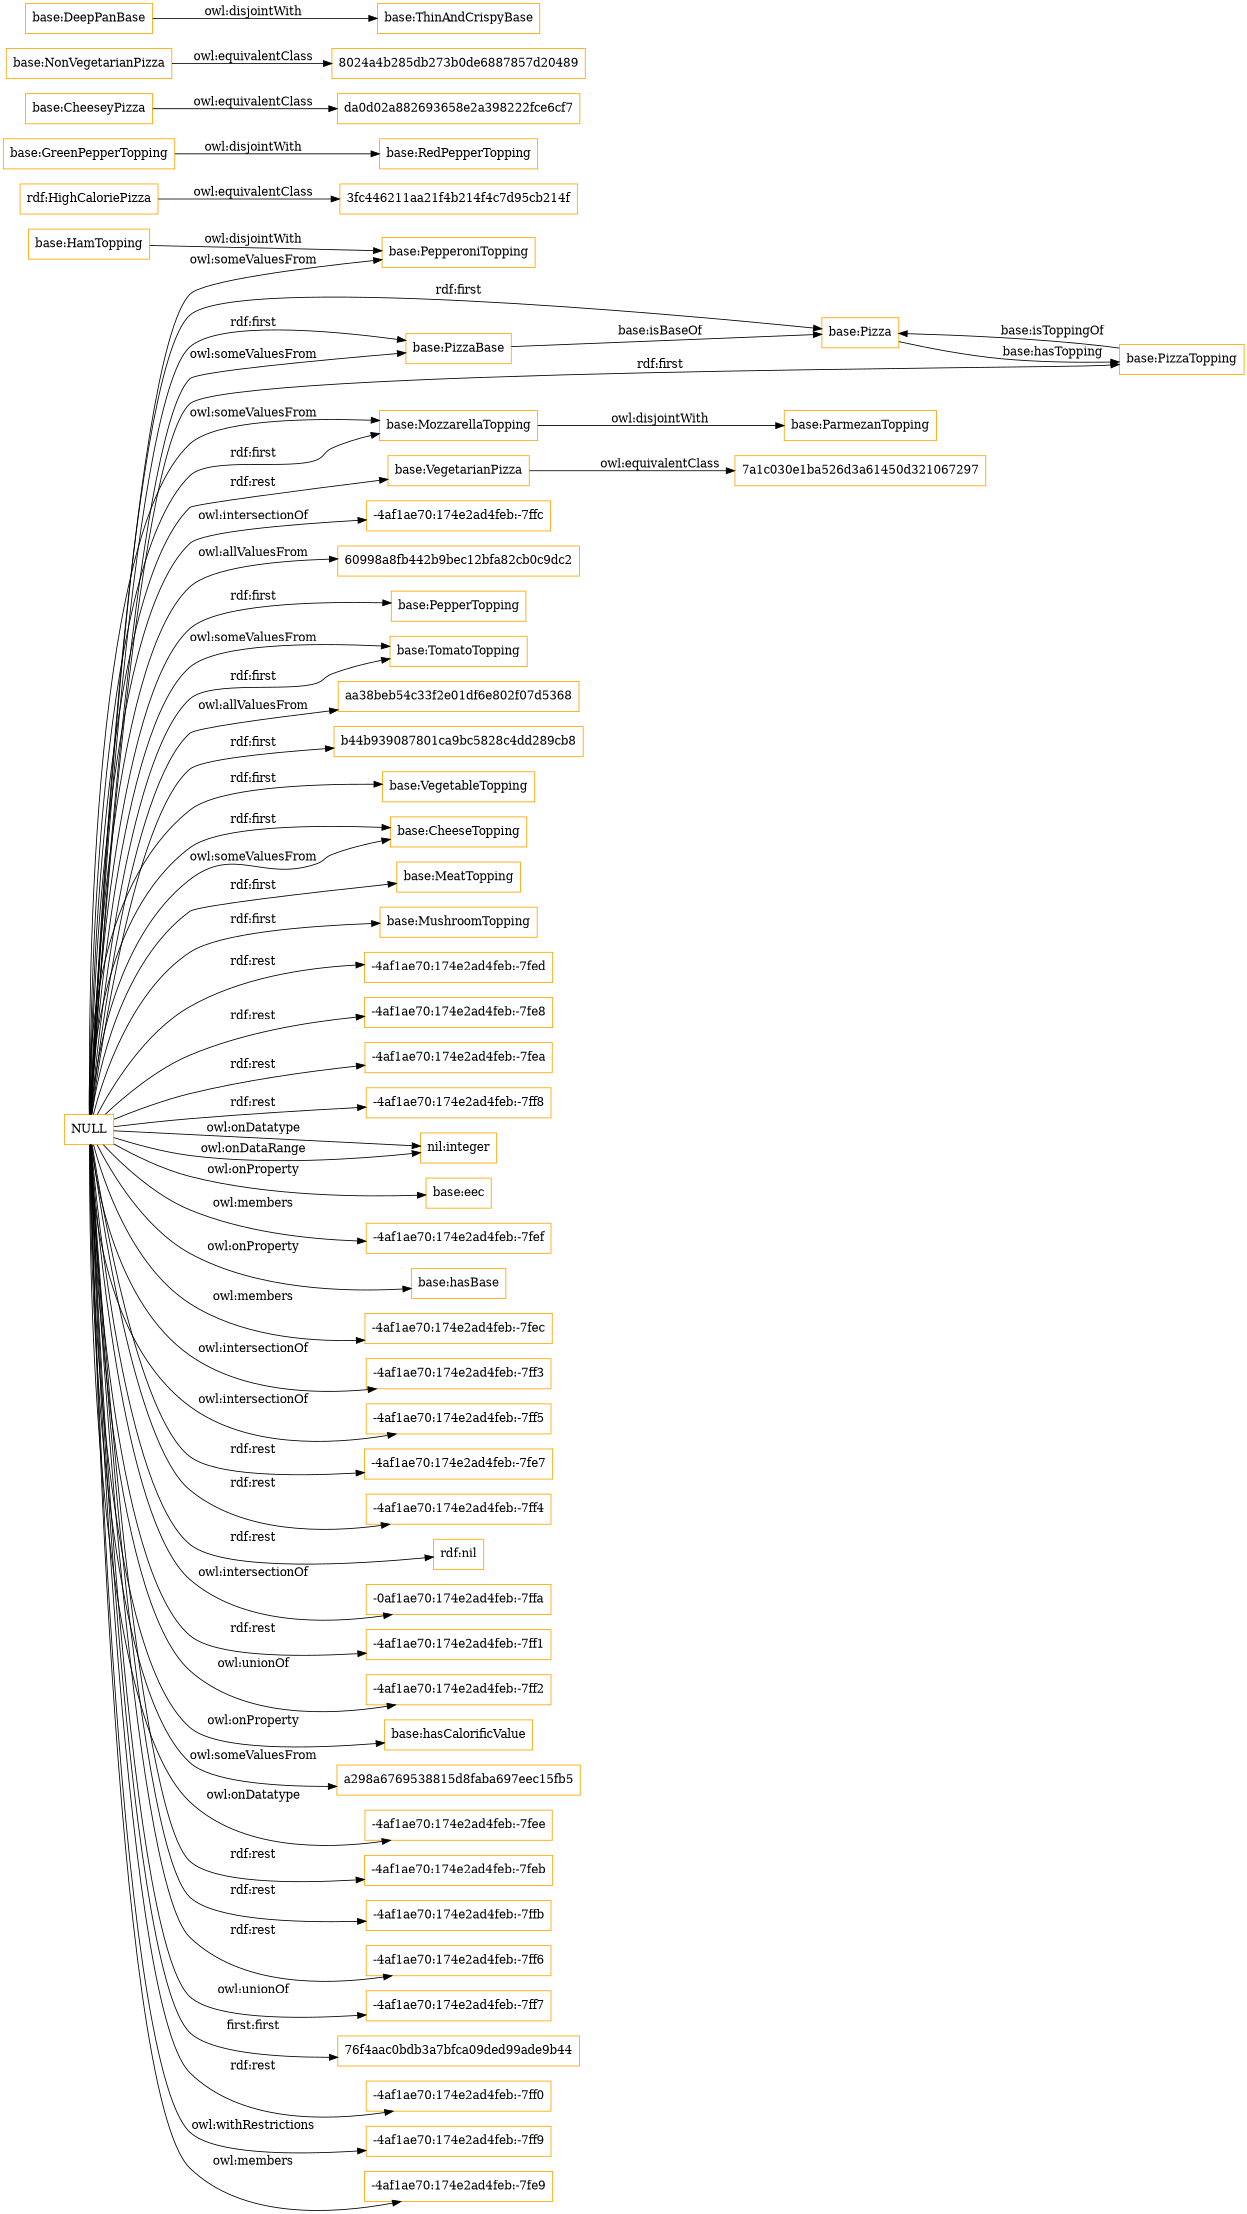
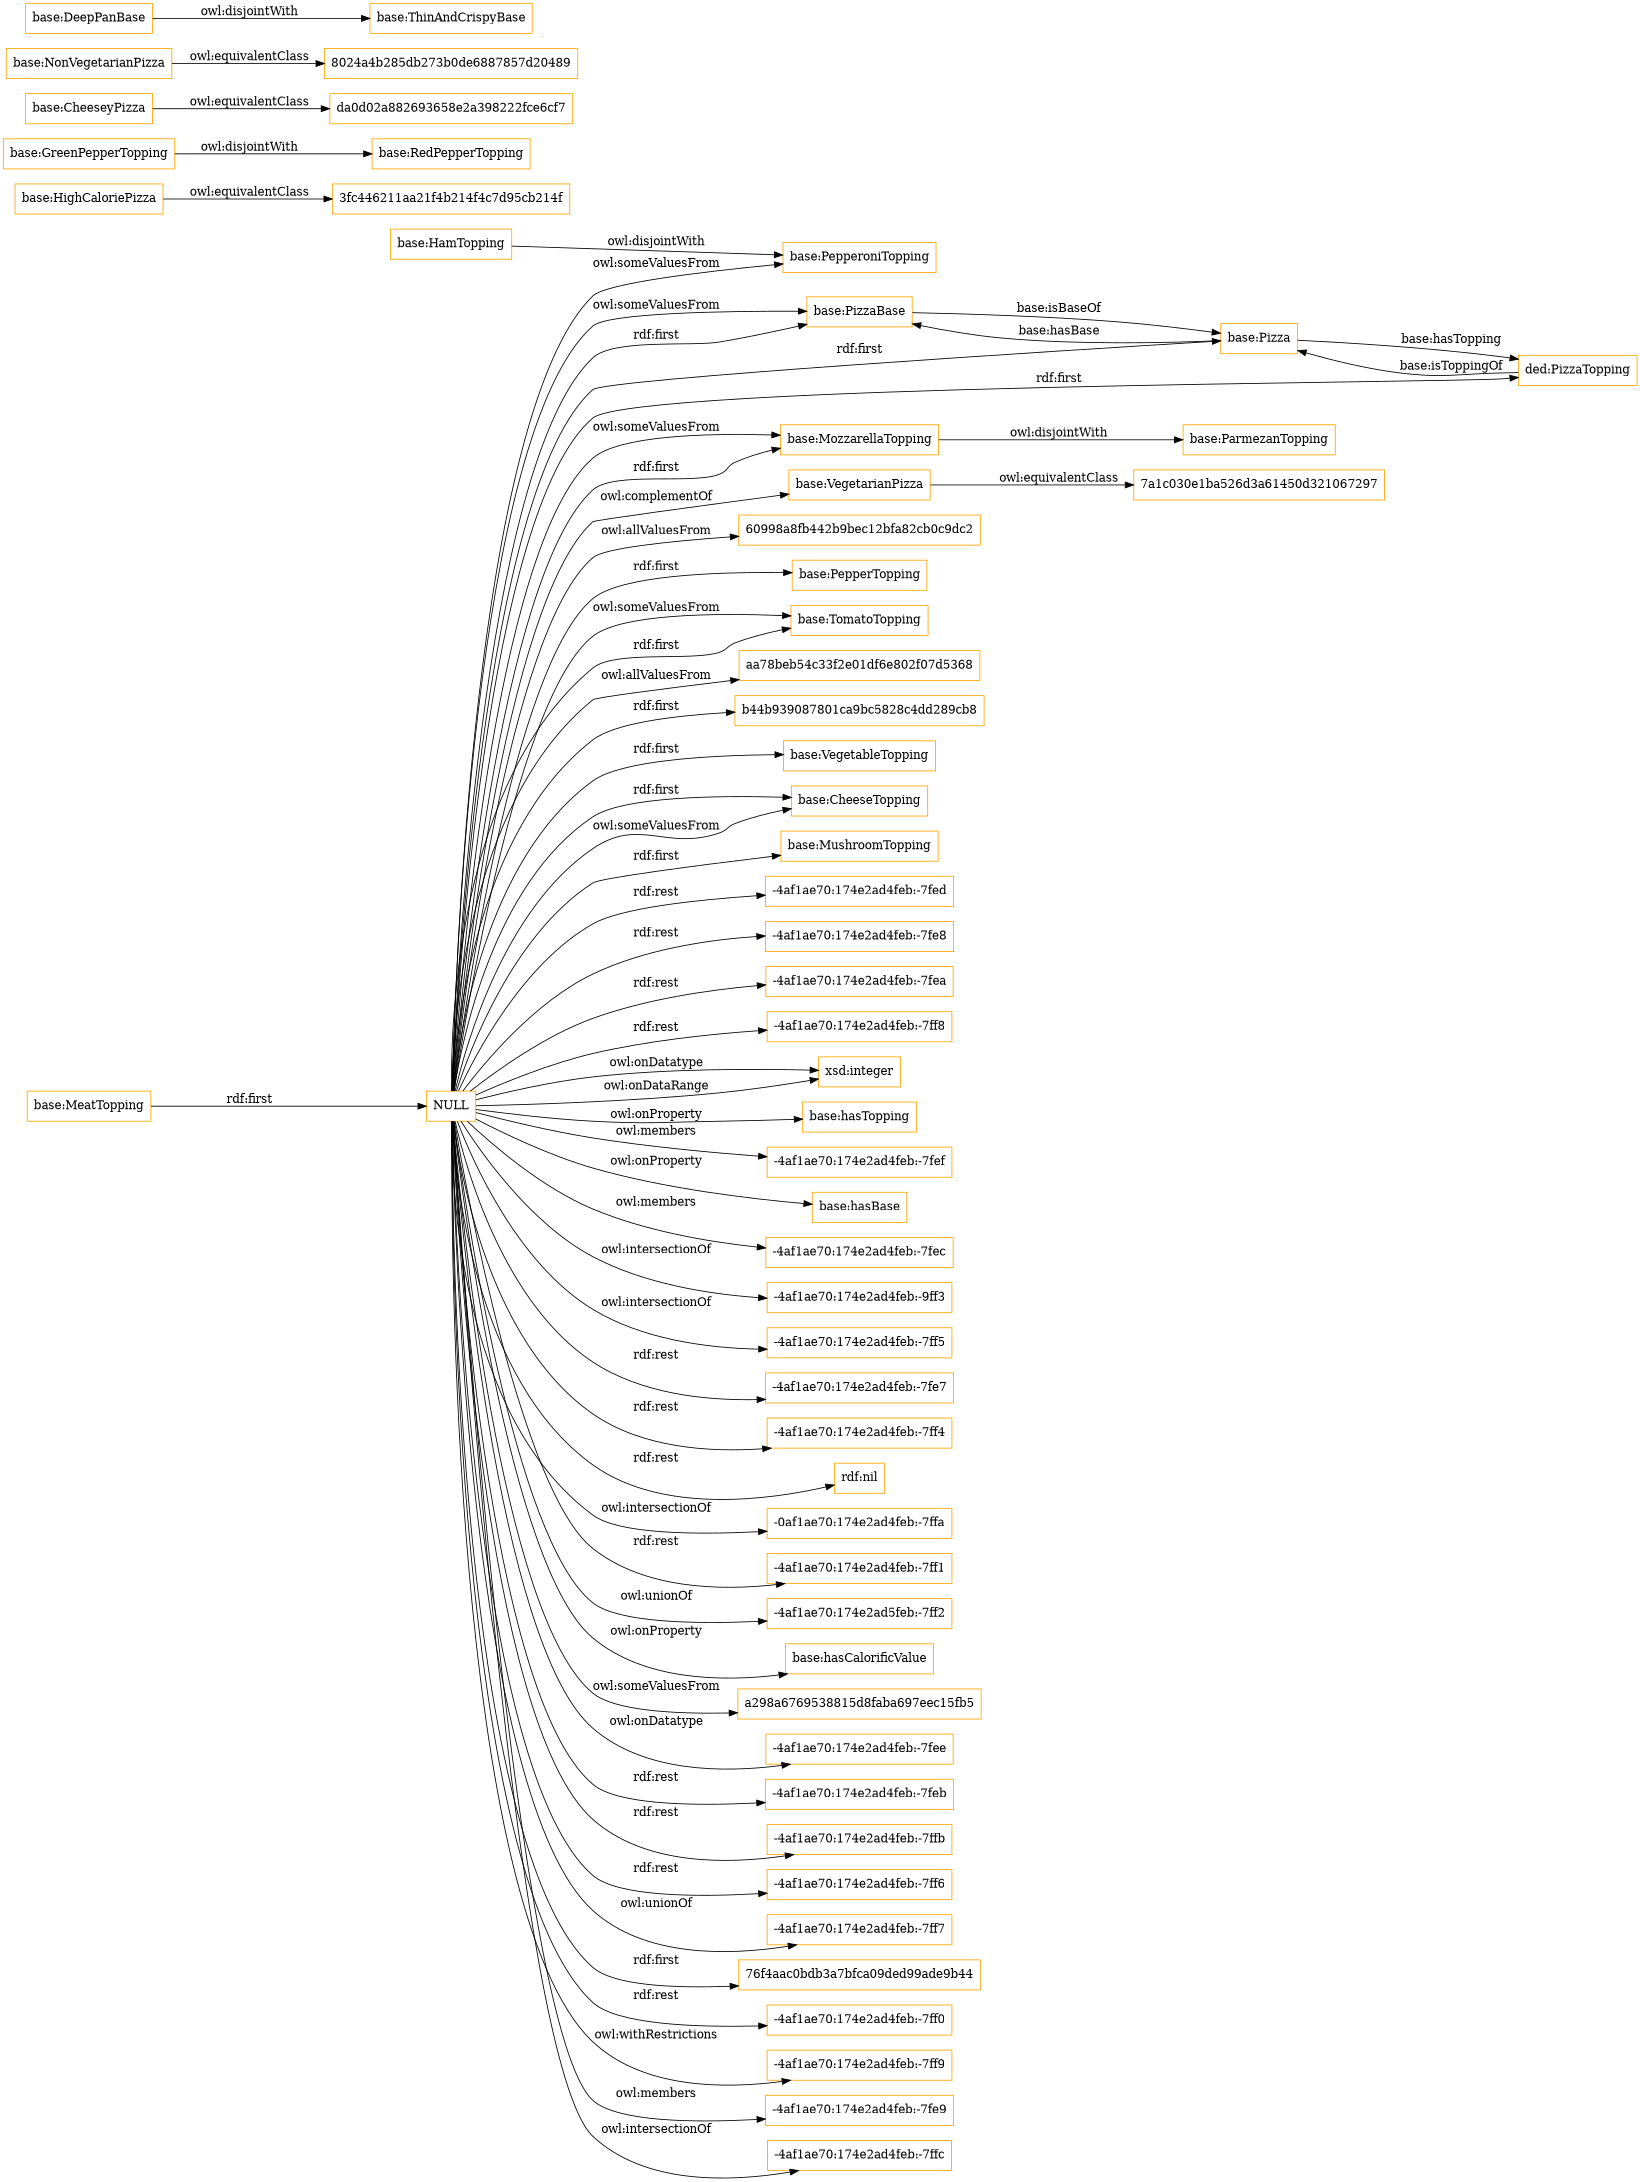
node "rdf:HighCaloriePizza": label "rdf:HighCaloriePizza" -> "base:HighCaloriePizza"
edge "base:Pizza" -> "base:PizzaBase": added, label "base:hasBase"
node "base:PizzaTopping": label "base:PizzaTopping" -> "ded:PizzaTopping"
edge "NULL" -> "base:VegetarianPizza": label "rdf:rest" -> "owl:complementOf"
node "aa38beb54c33f2e01df6e802f07d5368": label "aa38beb54c33f2e01df6e802f07d5368" -> "aa78beb54c33f2e01df6e802f07d5368"
edge "NULL" -> "base:MeatTopping": reversed
node "nil:integer": label "nil:integer" -> "xsd:integer"
node "base:eec": label "base:eec" -> "base:hasTopping"
node "-4af1ae70:174e2ad4feb:-7ff3": label "-4af1ae70:174e2ad4feb:-7ff3" -> "-4af1ae70:174e2ad4feb:-9ff3"
node "-4af1ae70:174e2ad4feb:-7ff2": label "-4af1ae70:174e2ad4feb:-7ff2" -> "-4af1ae70:174e2ad5feb:-7ff2"
edge "NULL" -> "76f4aac0bdb3a7bfca09ded99ade9b44": label "first:first" -> "rdf:first"
